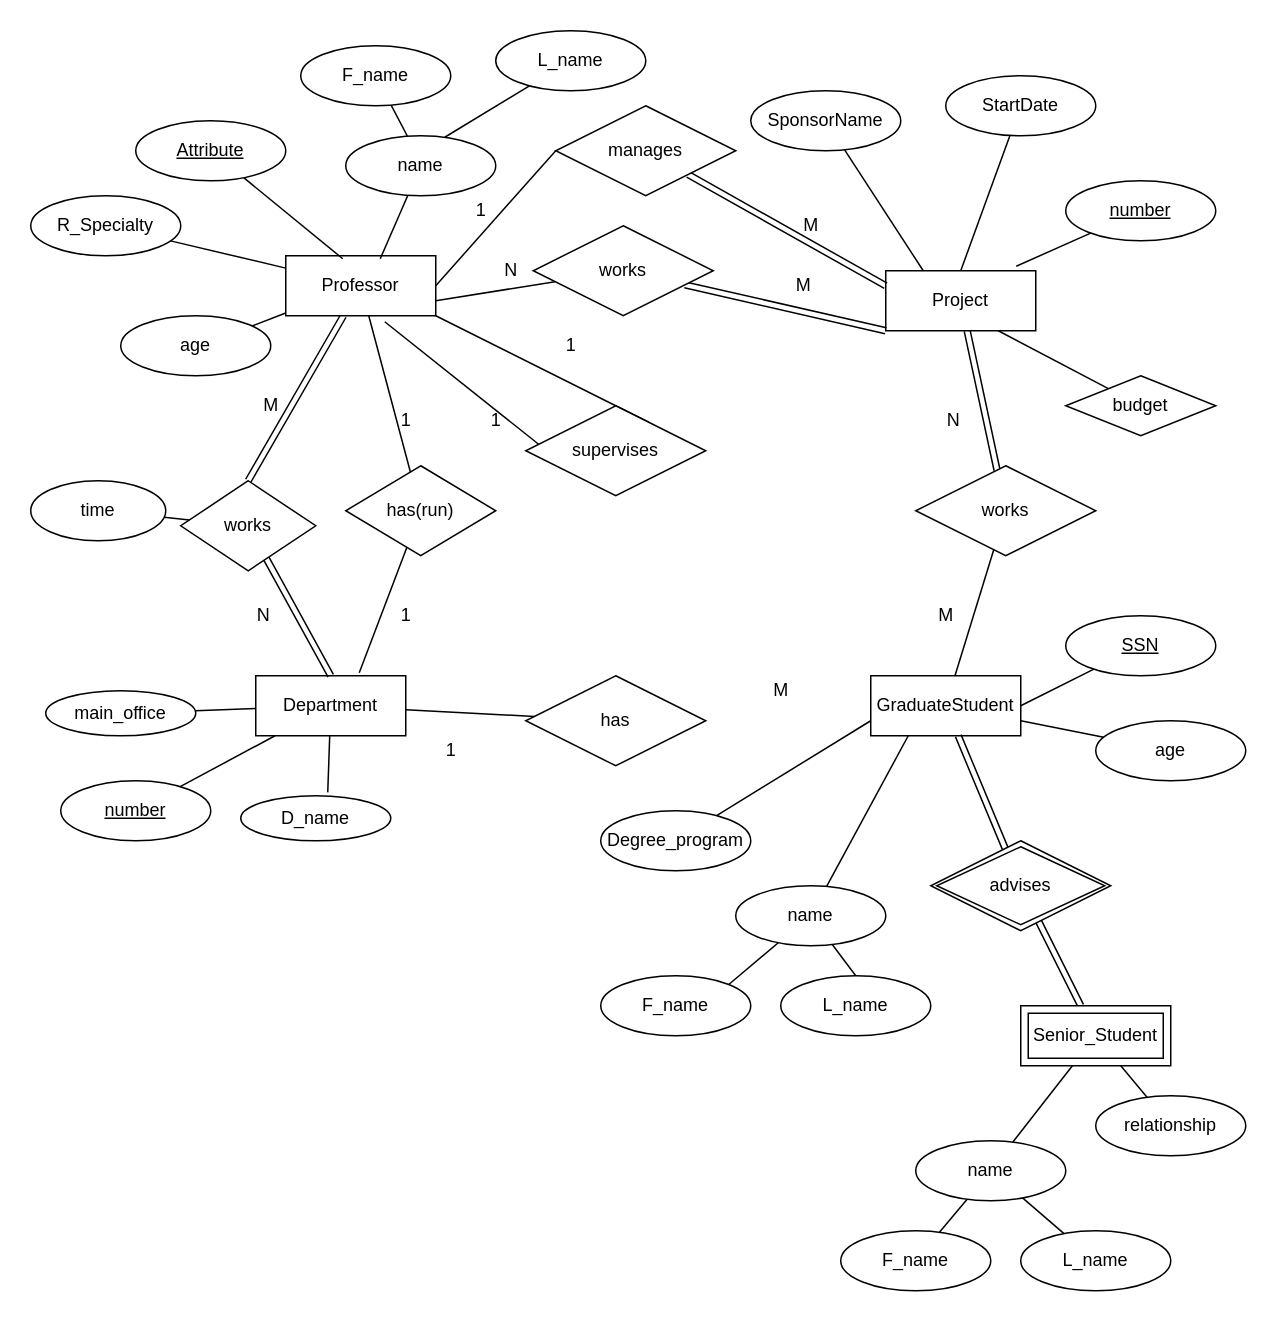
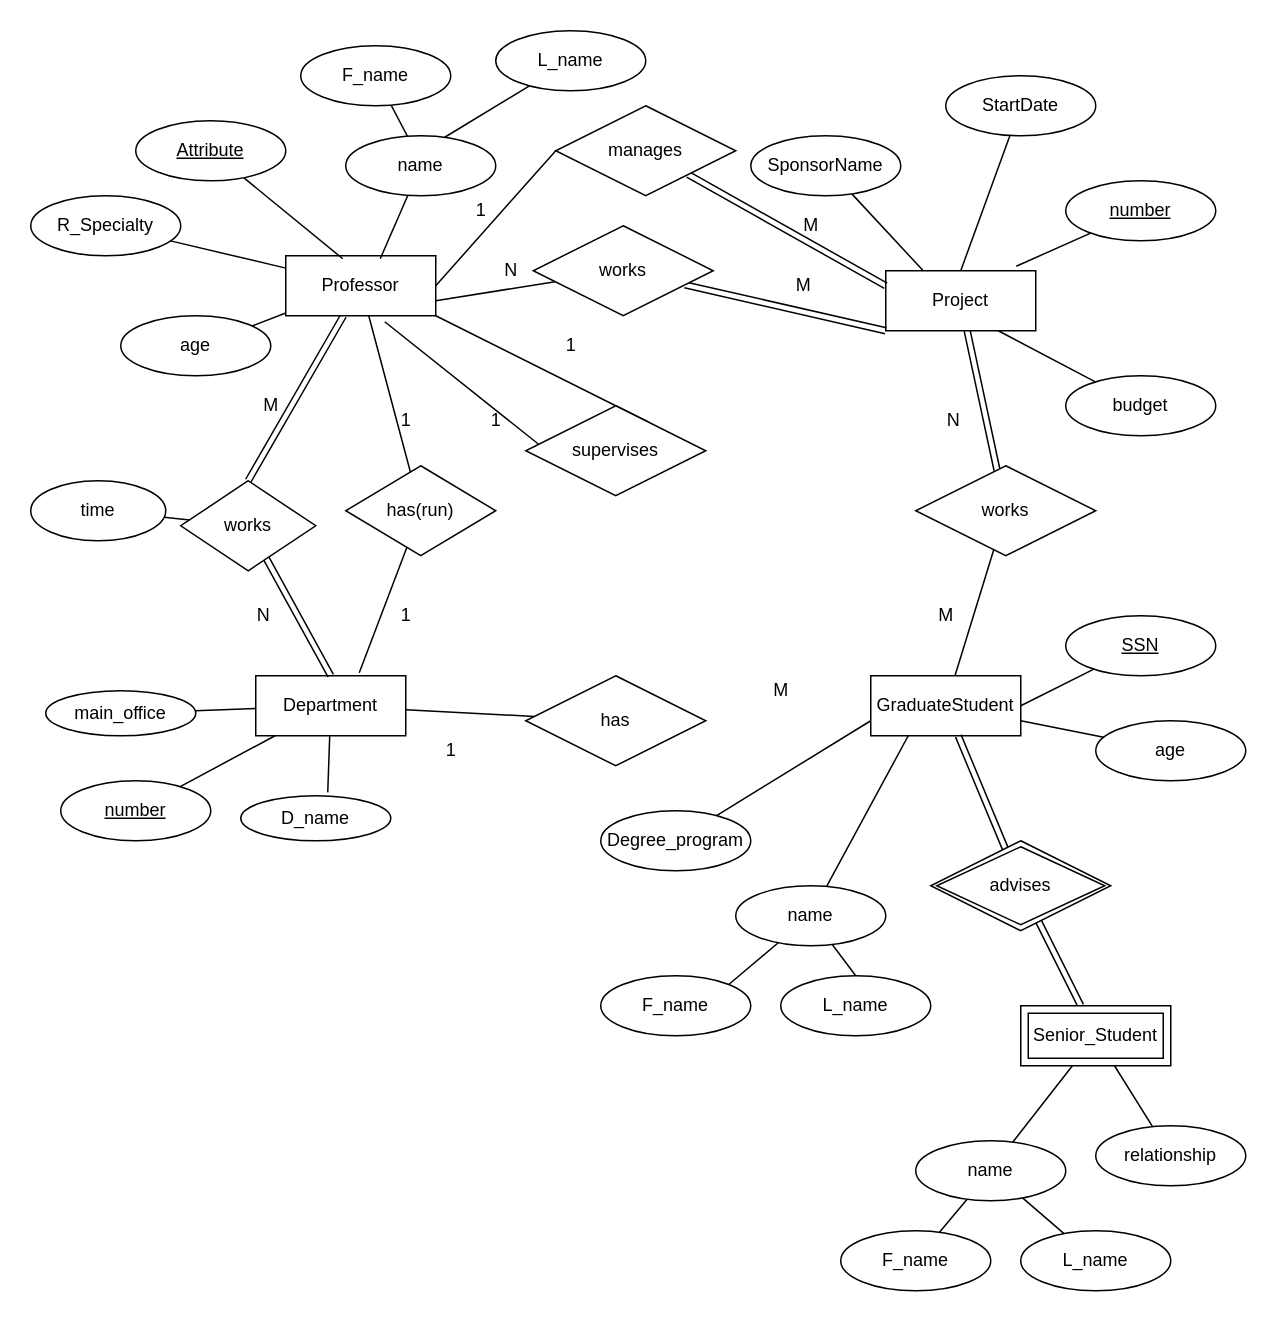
node "SponsorName": moved (826, 121) -> (826, 166)
node "budget": shape diamond -> ellipse
node "relationship": moved (1171, 1126) -> (1171, 1156)
